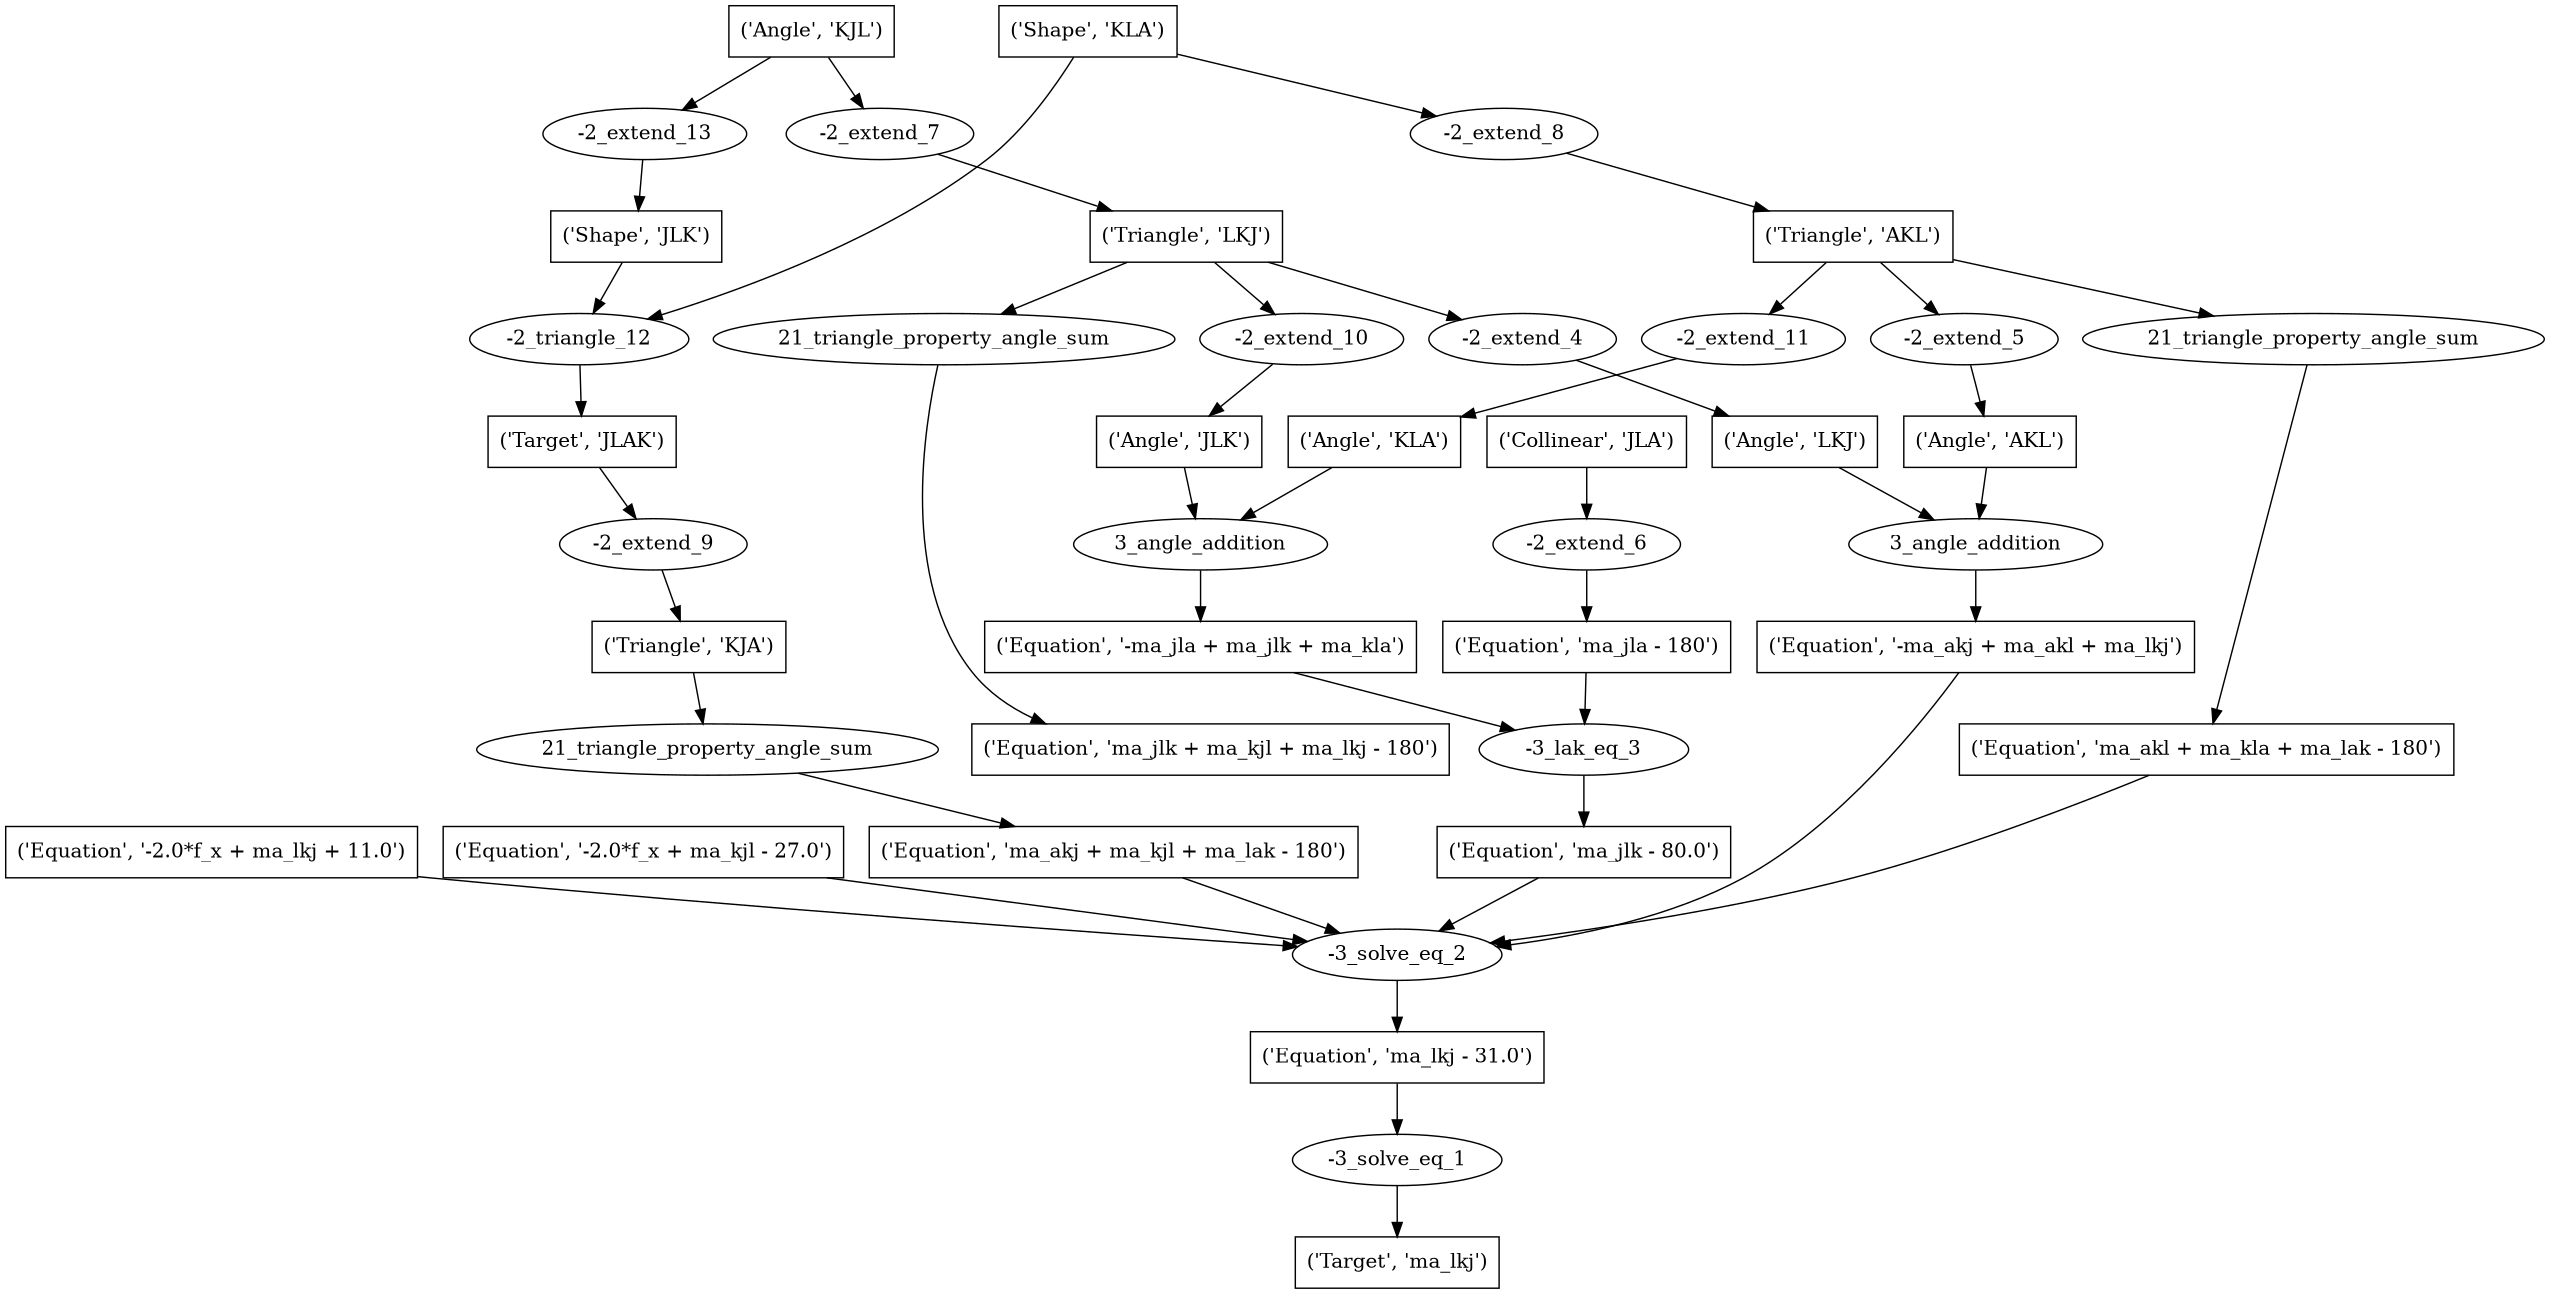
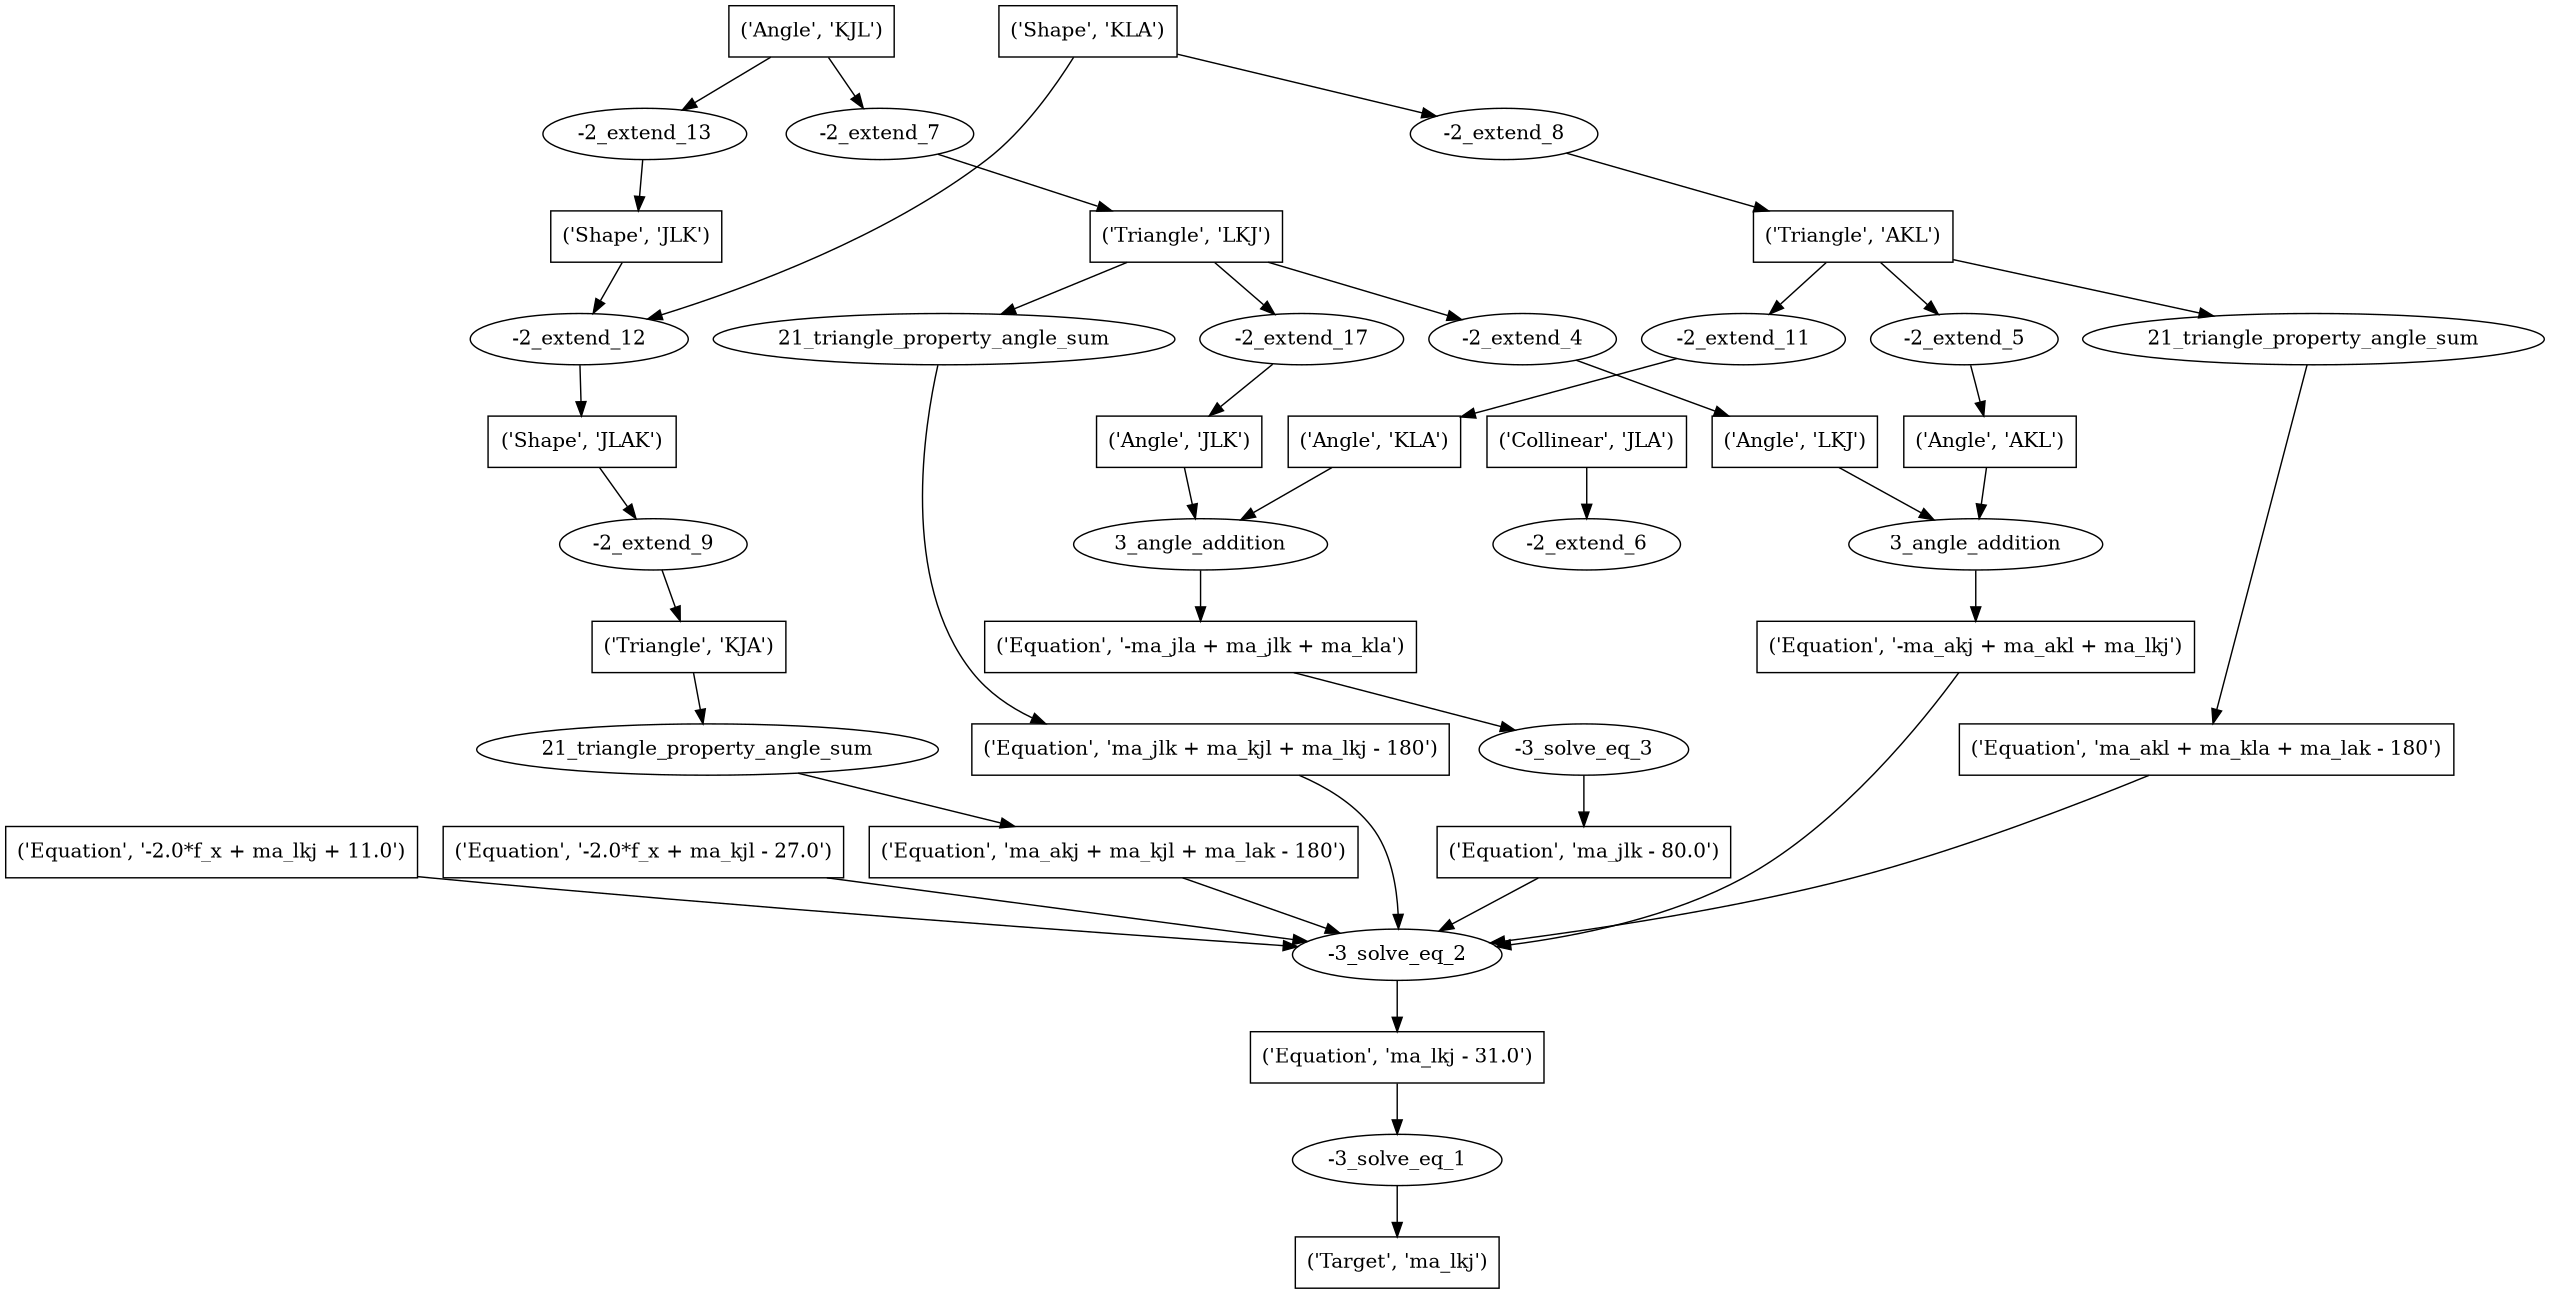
node "-2_triangle_12": label "-2_triangle_12" -> "-2_extend_12"
node "-2_extend_10": label "-2_extend_10" -> "-2_extend_17"
node "('Target', 'JLAK')": label "('Target', 'JLAK')" -> "('Shape', 'JLAK')"
node "('Equation', 'ma_jla - 180')": removed
node "-3_lak_eq_3": label "-3_lak_eq_3" -> "-3_solve_eq_3"
edge "('Equation', 'ma_jlk + ma_kjl + ma_lkj - 180')" -> "-3_solve_eq_2": added
